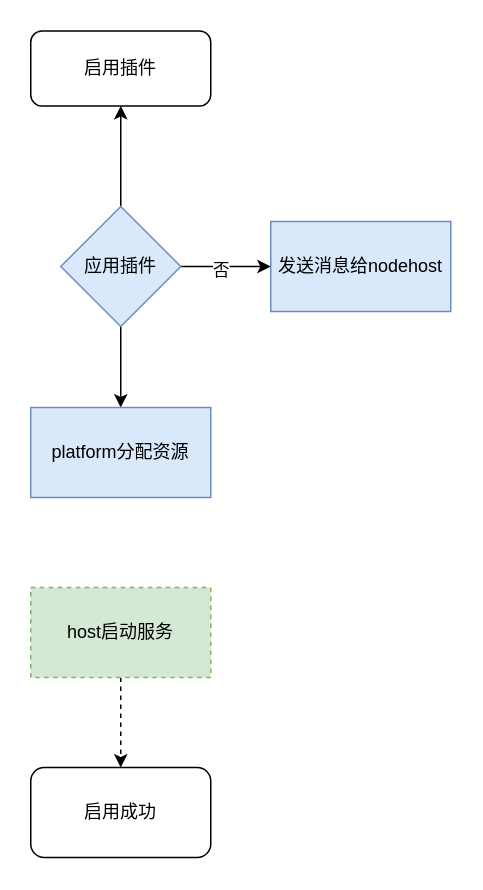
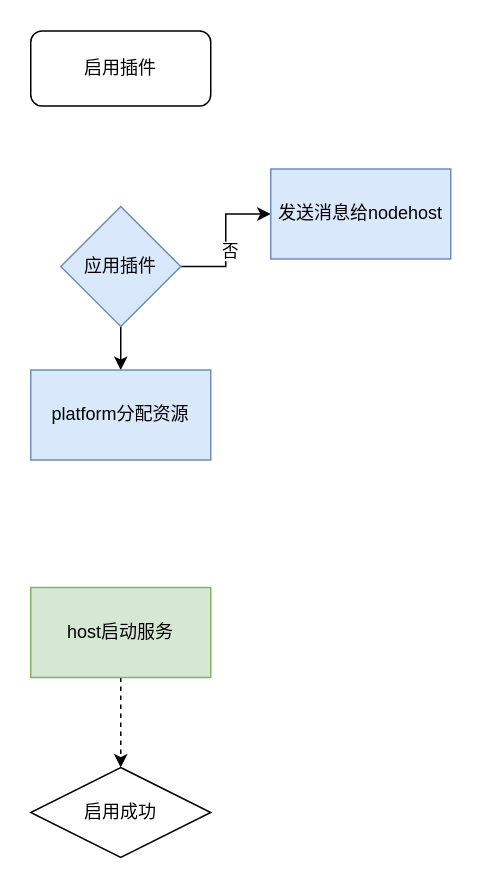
edge "应用插件" -> "启用插件": removed
node "发送消息给nodehost": moved (361, 266) -> (361, 214)
node "platform分配资源": moved (121, 452) -> (121, 415)
node "host启动服务": style dashed -> solid
node "启用成功": shape rounded rectangle -> diamond
